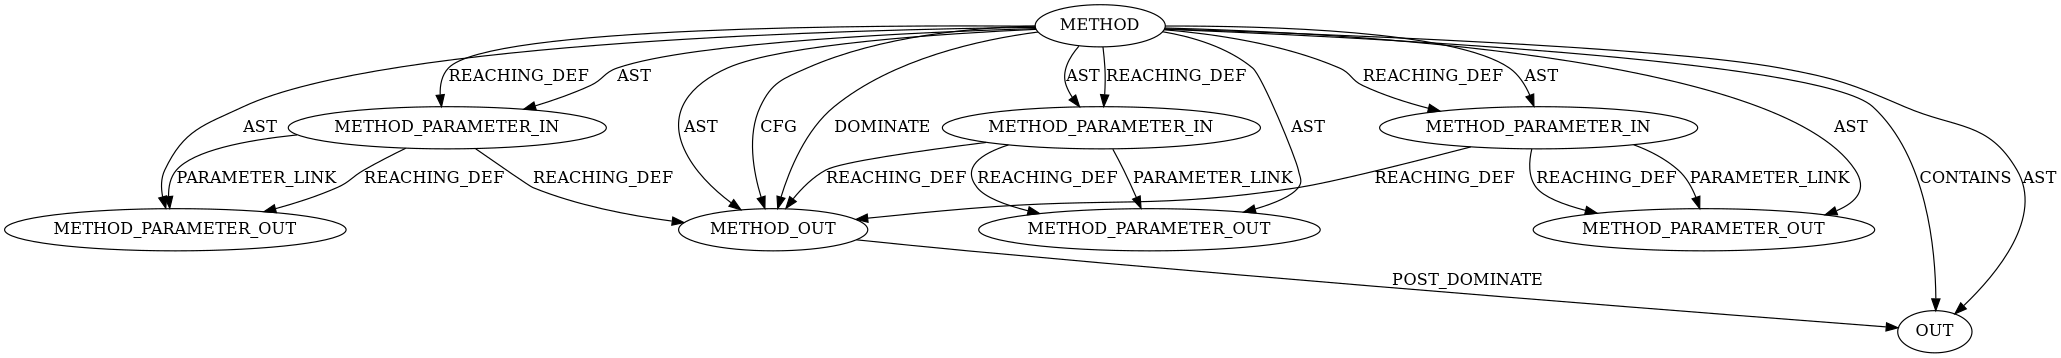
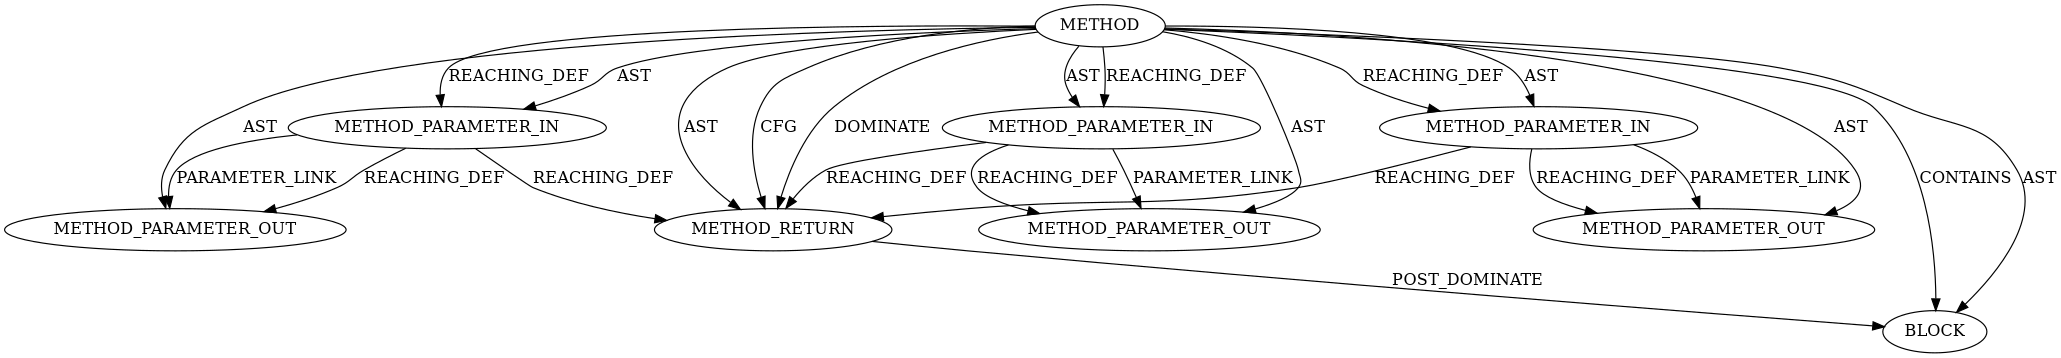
node "METHOD_OUT": label "METHOD_OUT" -> "METHOD_RETURN"
node "OUT": label "OUT" -> "BLOCK"
